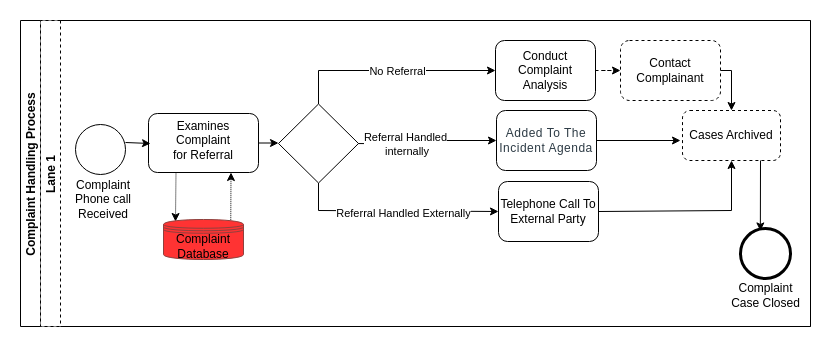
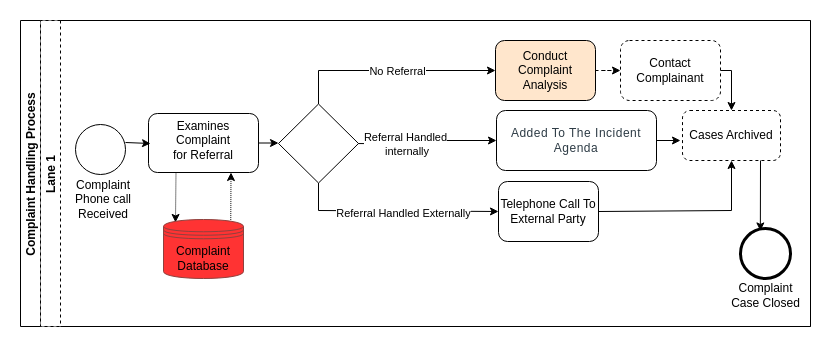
node "Conduct Complaint Analysis": fillcolor #ffffff -> #ffe6cc
node "Added To The Incident Agenda": size 100x60 -> 160x60
node "Complaint Database": size 80x40 -> 80x59
